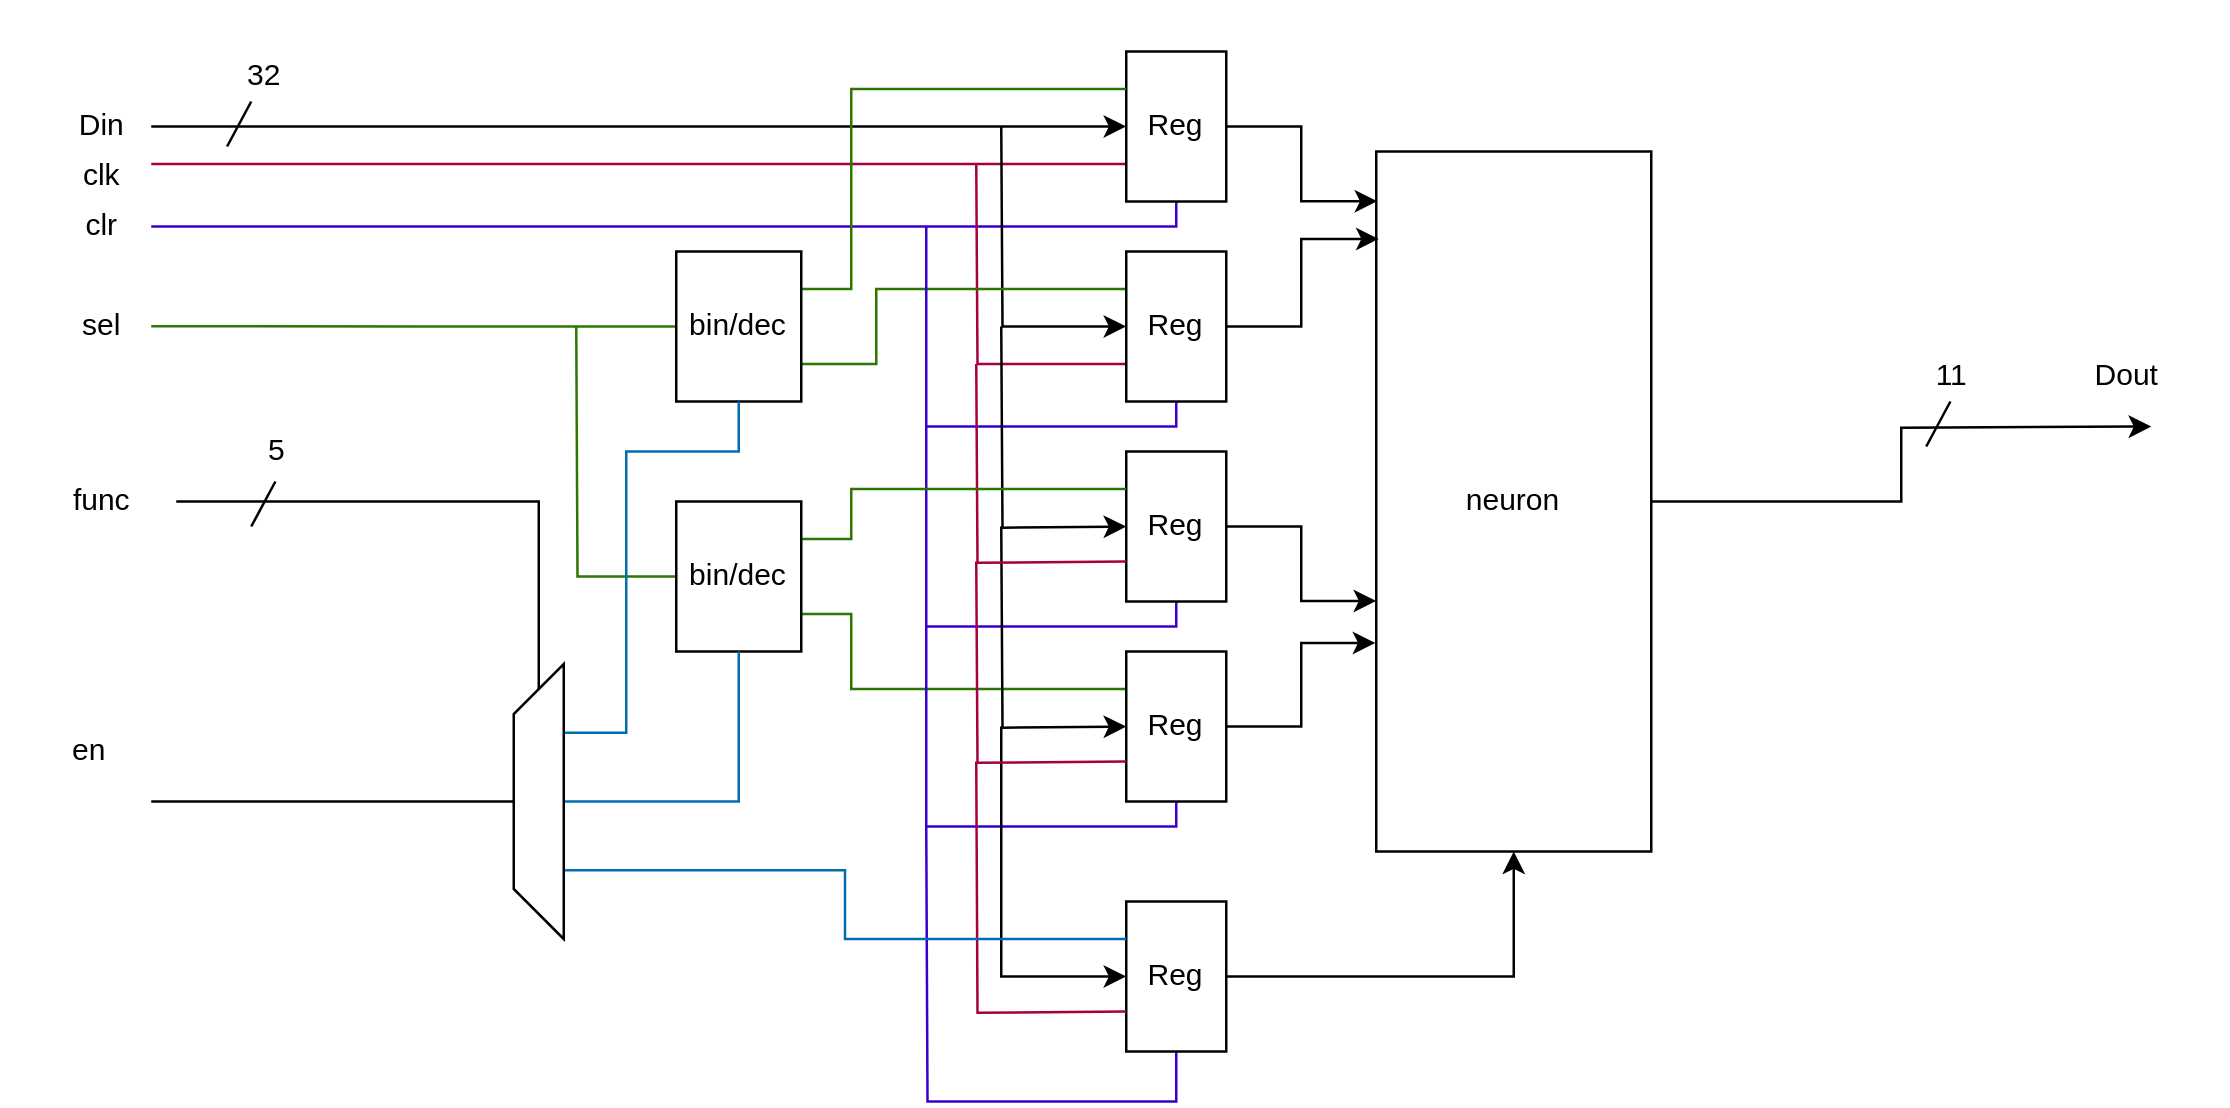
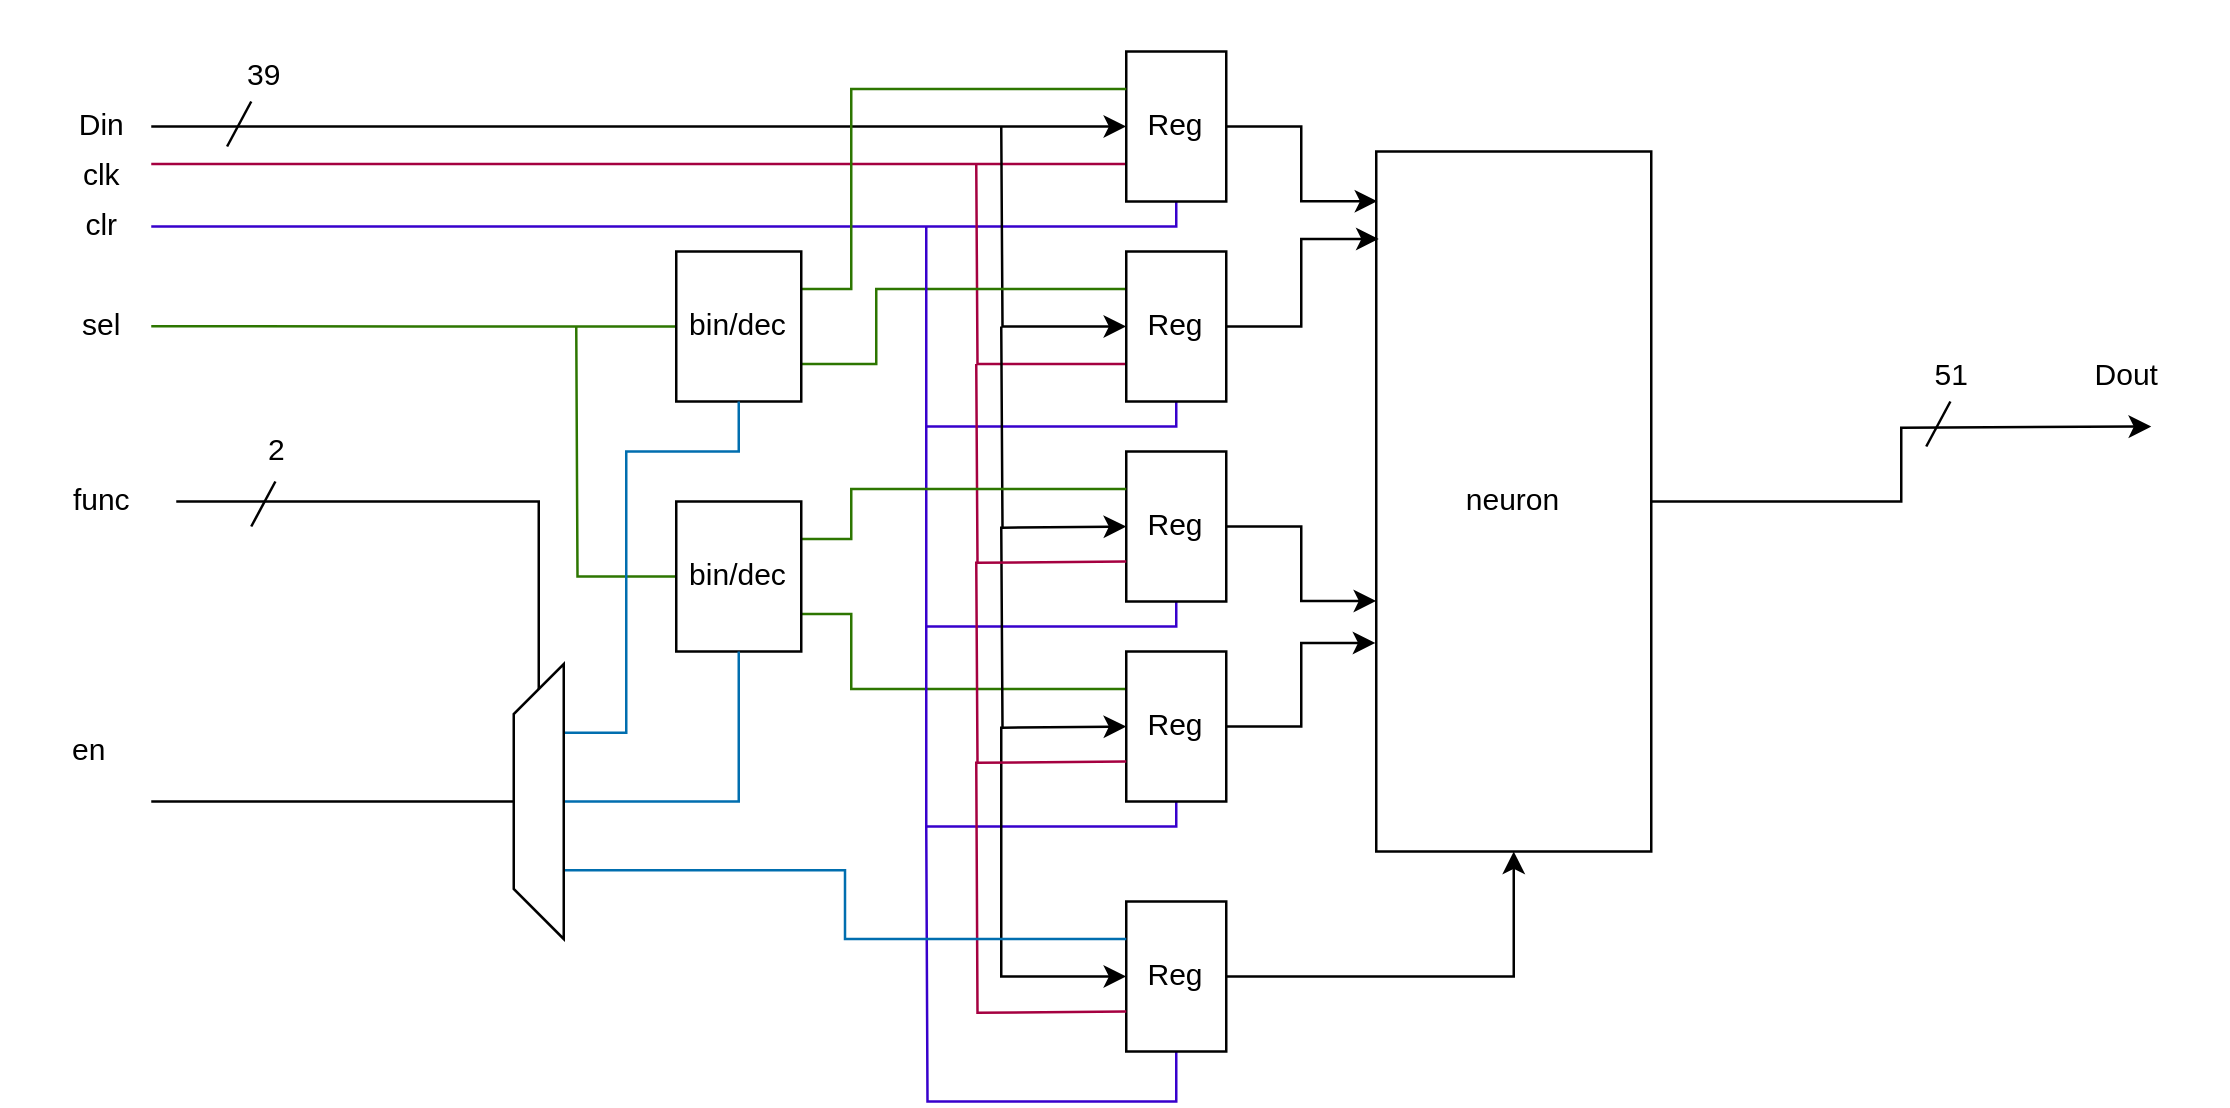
node "32": label "32" -> "39"
node "11": label "11" -> "51"
node "5": label "5" -> "2"
